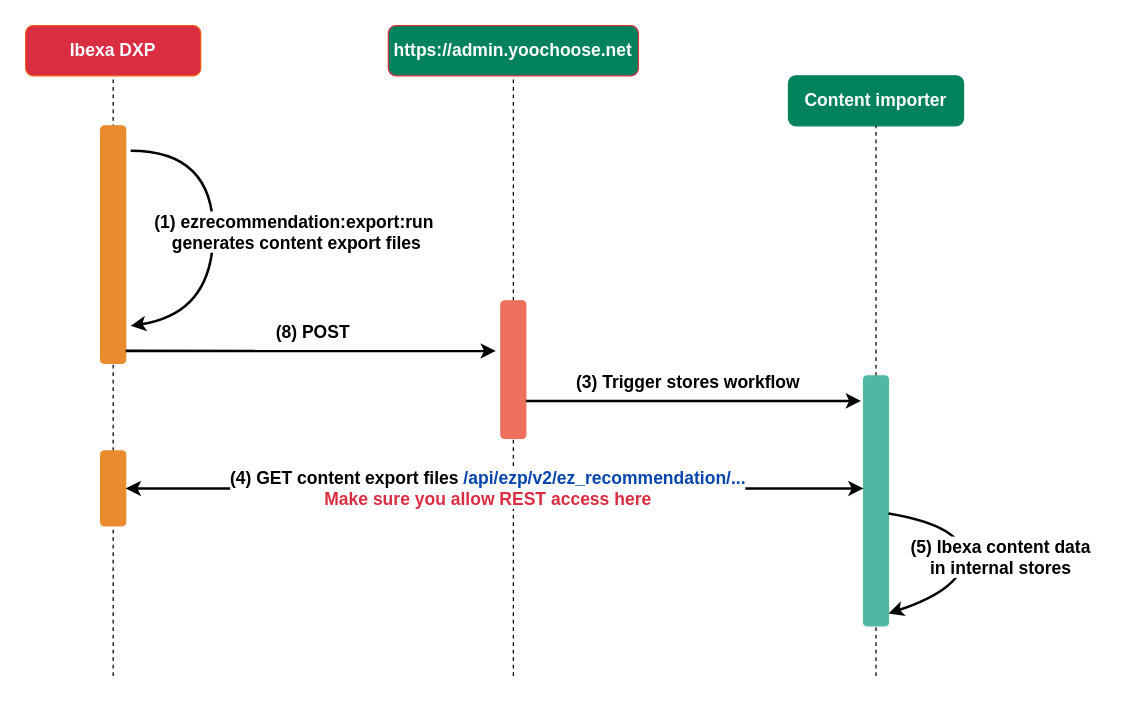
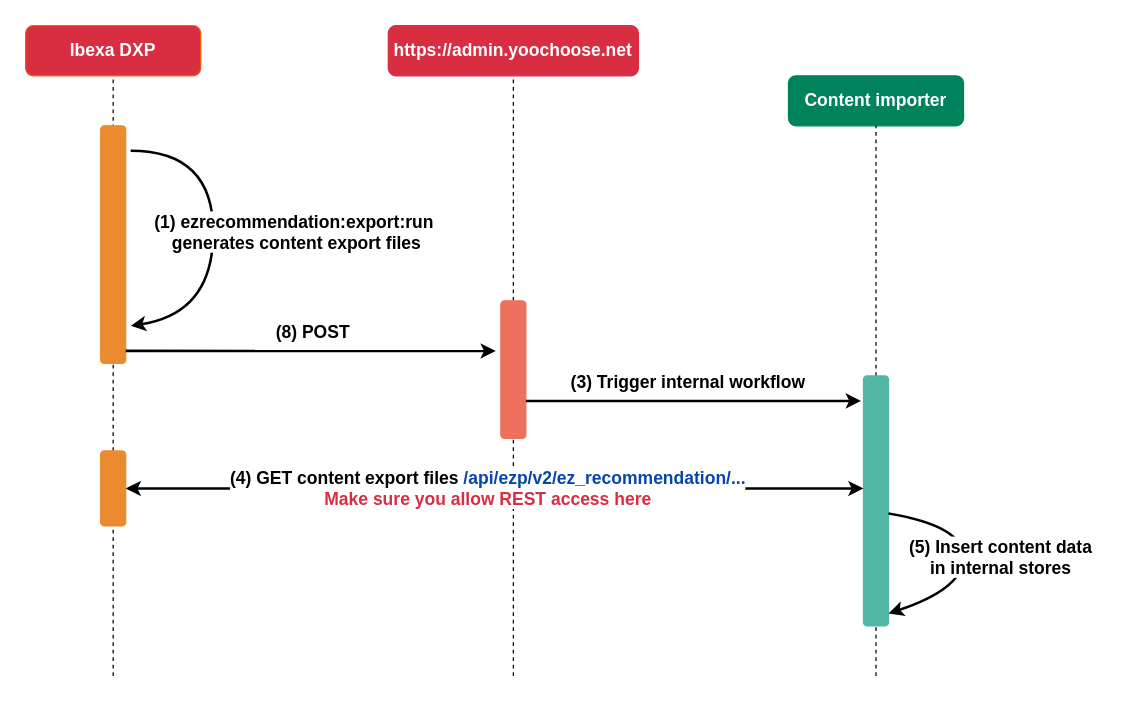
node "https://admin.yoochoose.net": fillcolor #00825c -> #d92d42
node "(3) Trigger stores workflow": label "(3) Trigger stores workflow" -> "(3) Trigger internal workflow"
node "(5) Ibexa content data in internal stores": label "(5) Ibexa content data in internal stores" -> "(5) Insert content data in internal stores"
